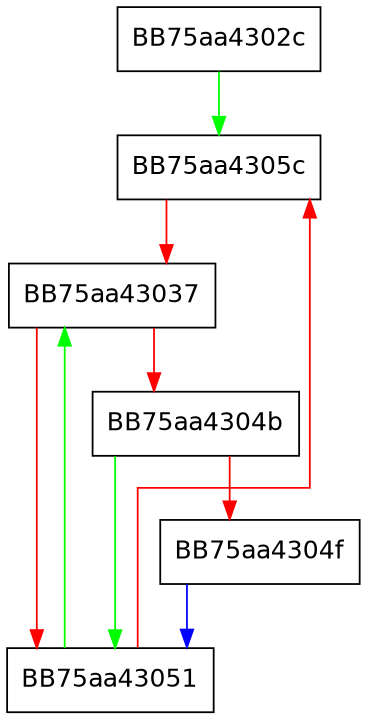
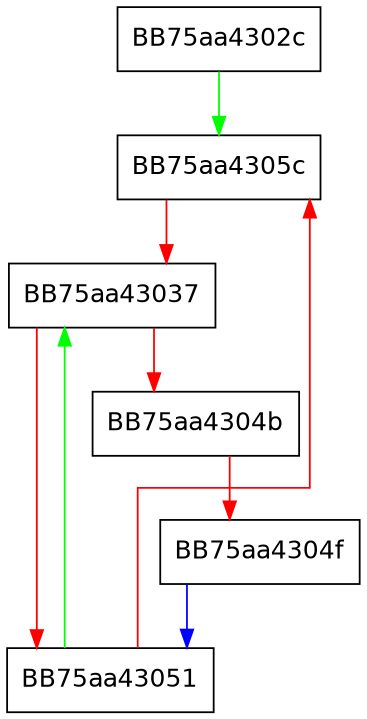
edge "BB75aa4304b" -> "BB75aa43051": removed
